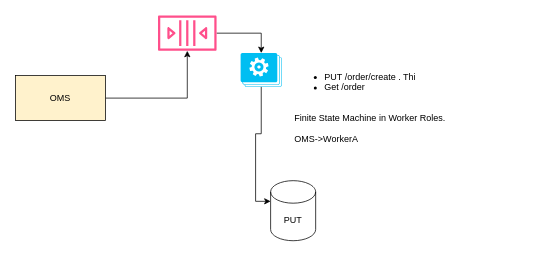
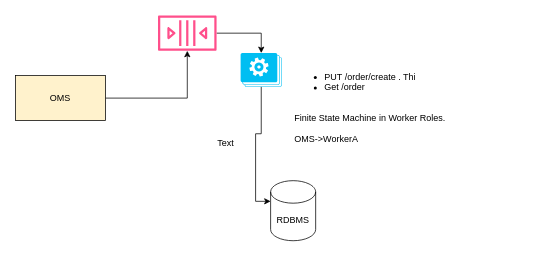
node "Text": added
node "PUT": label "PUT" -> "RDBMS"
